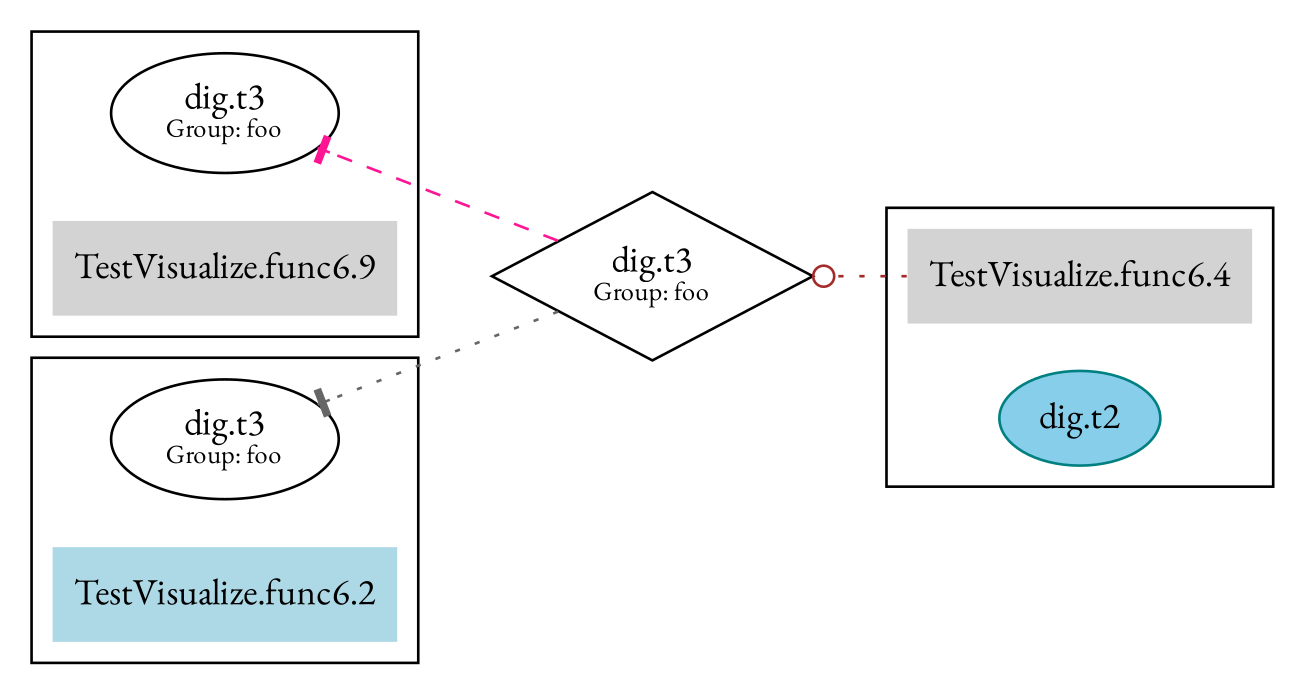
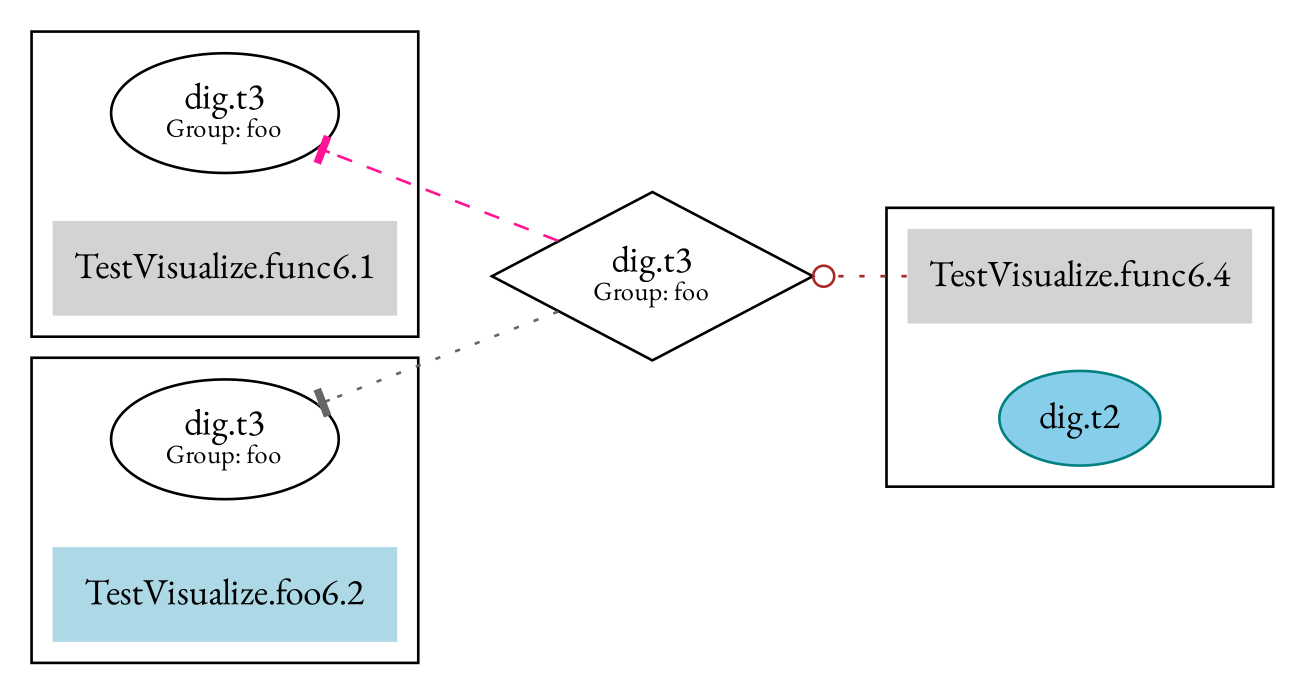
node "TestVisualize.func6.9": label "TestVisualize.func6.9" -> "TestVisualize.func6.1"
node "TestVisualize.func6.2": label "TestVisualize.func6.2" -> "TestVisualize.foo6.2"
